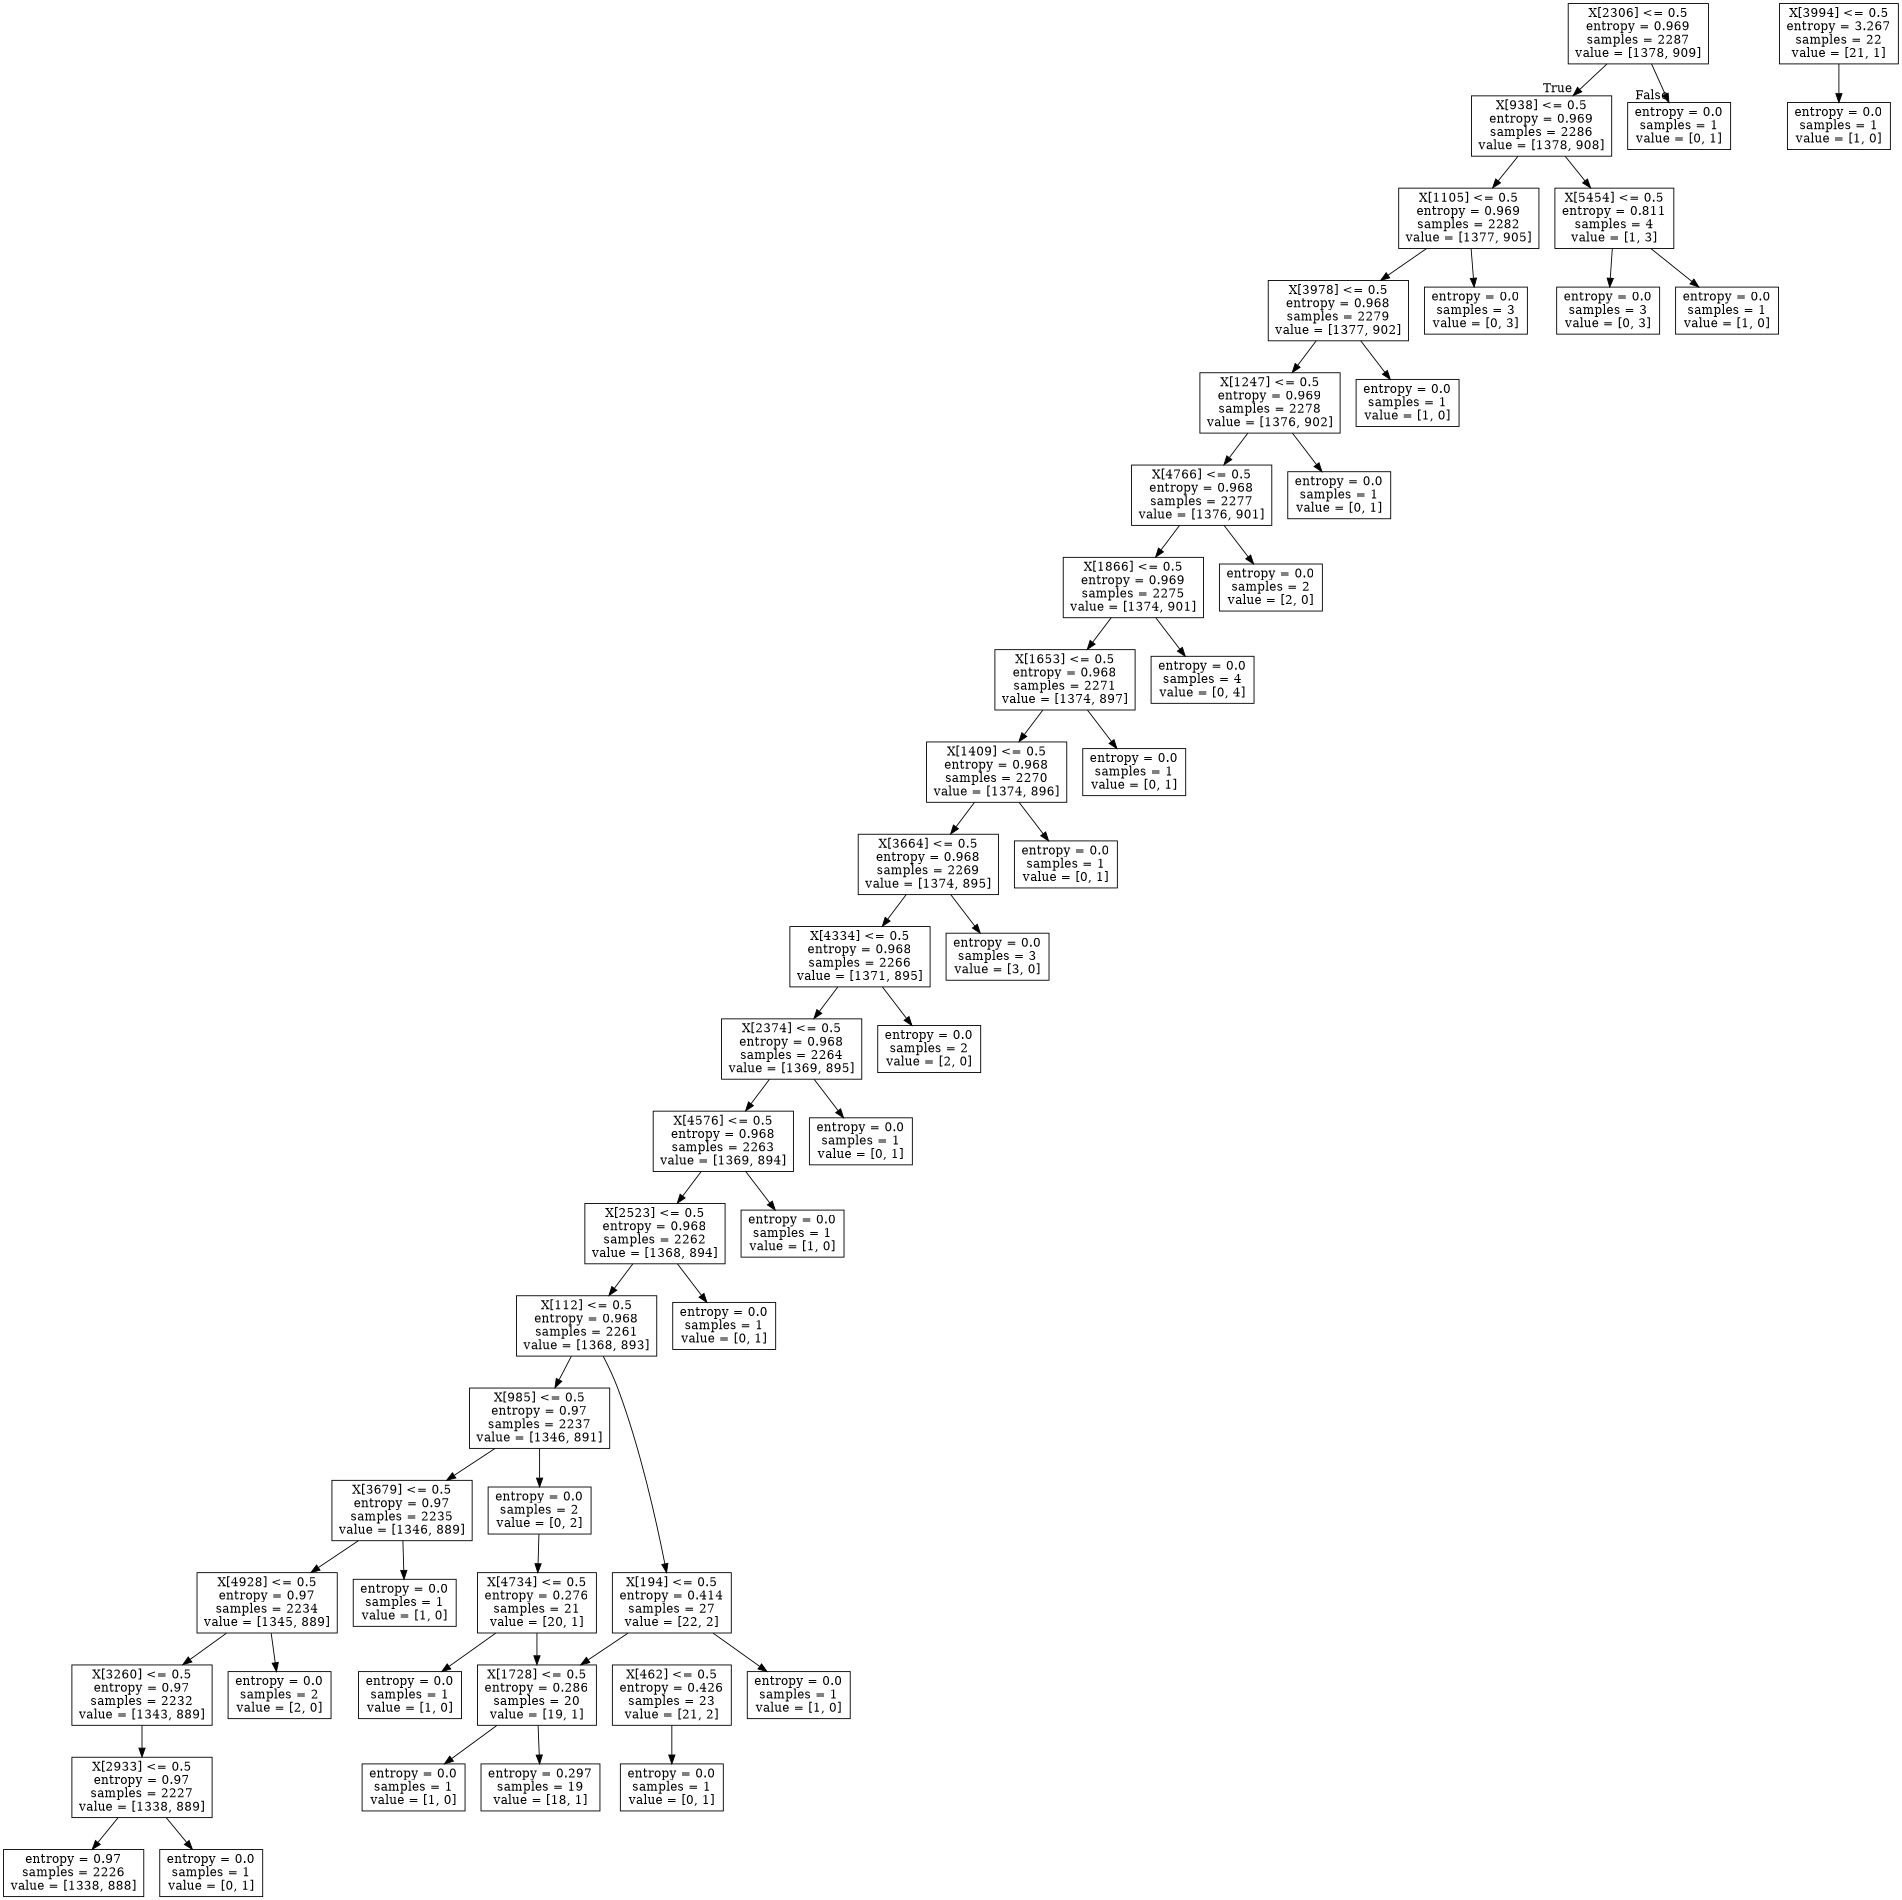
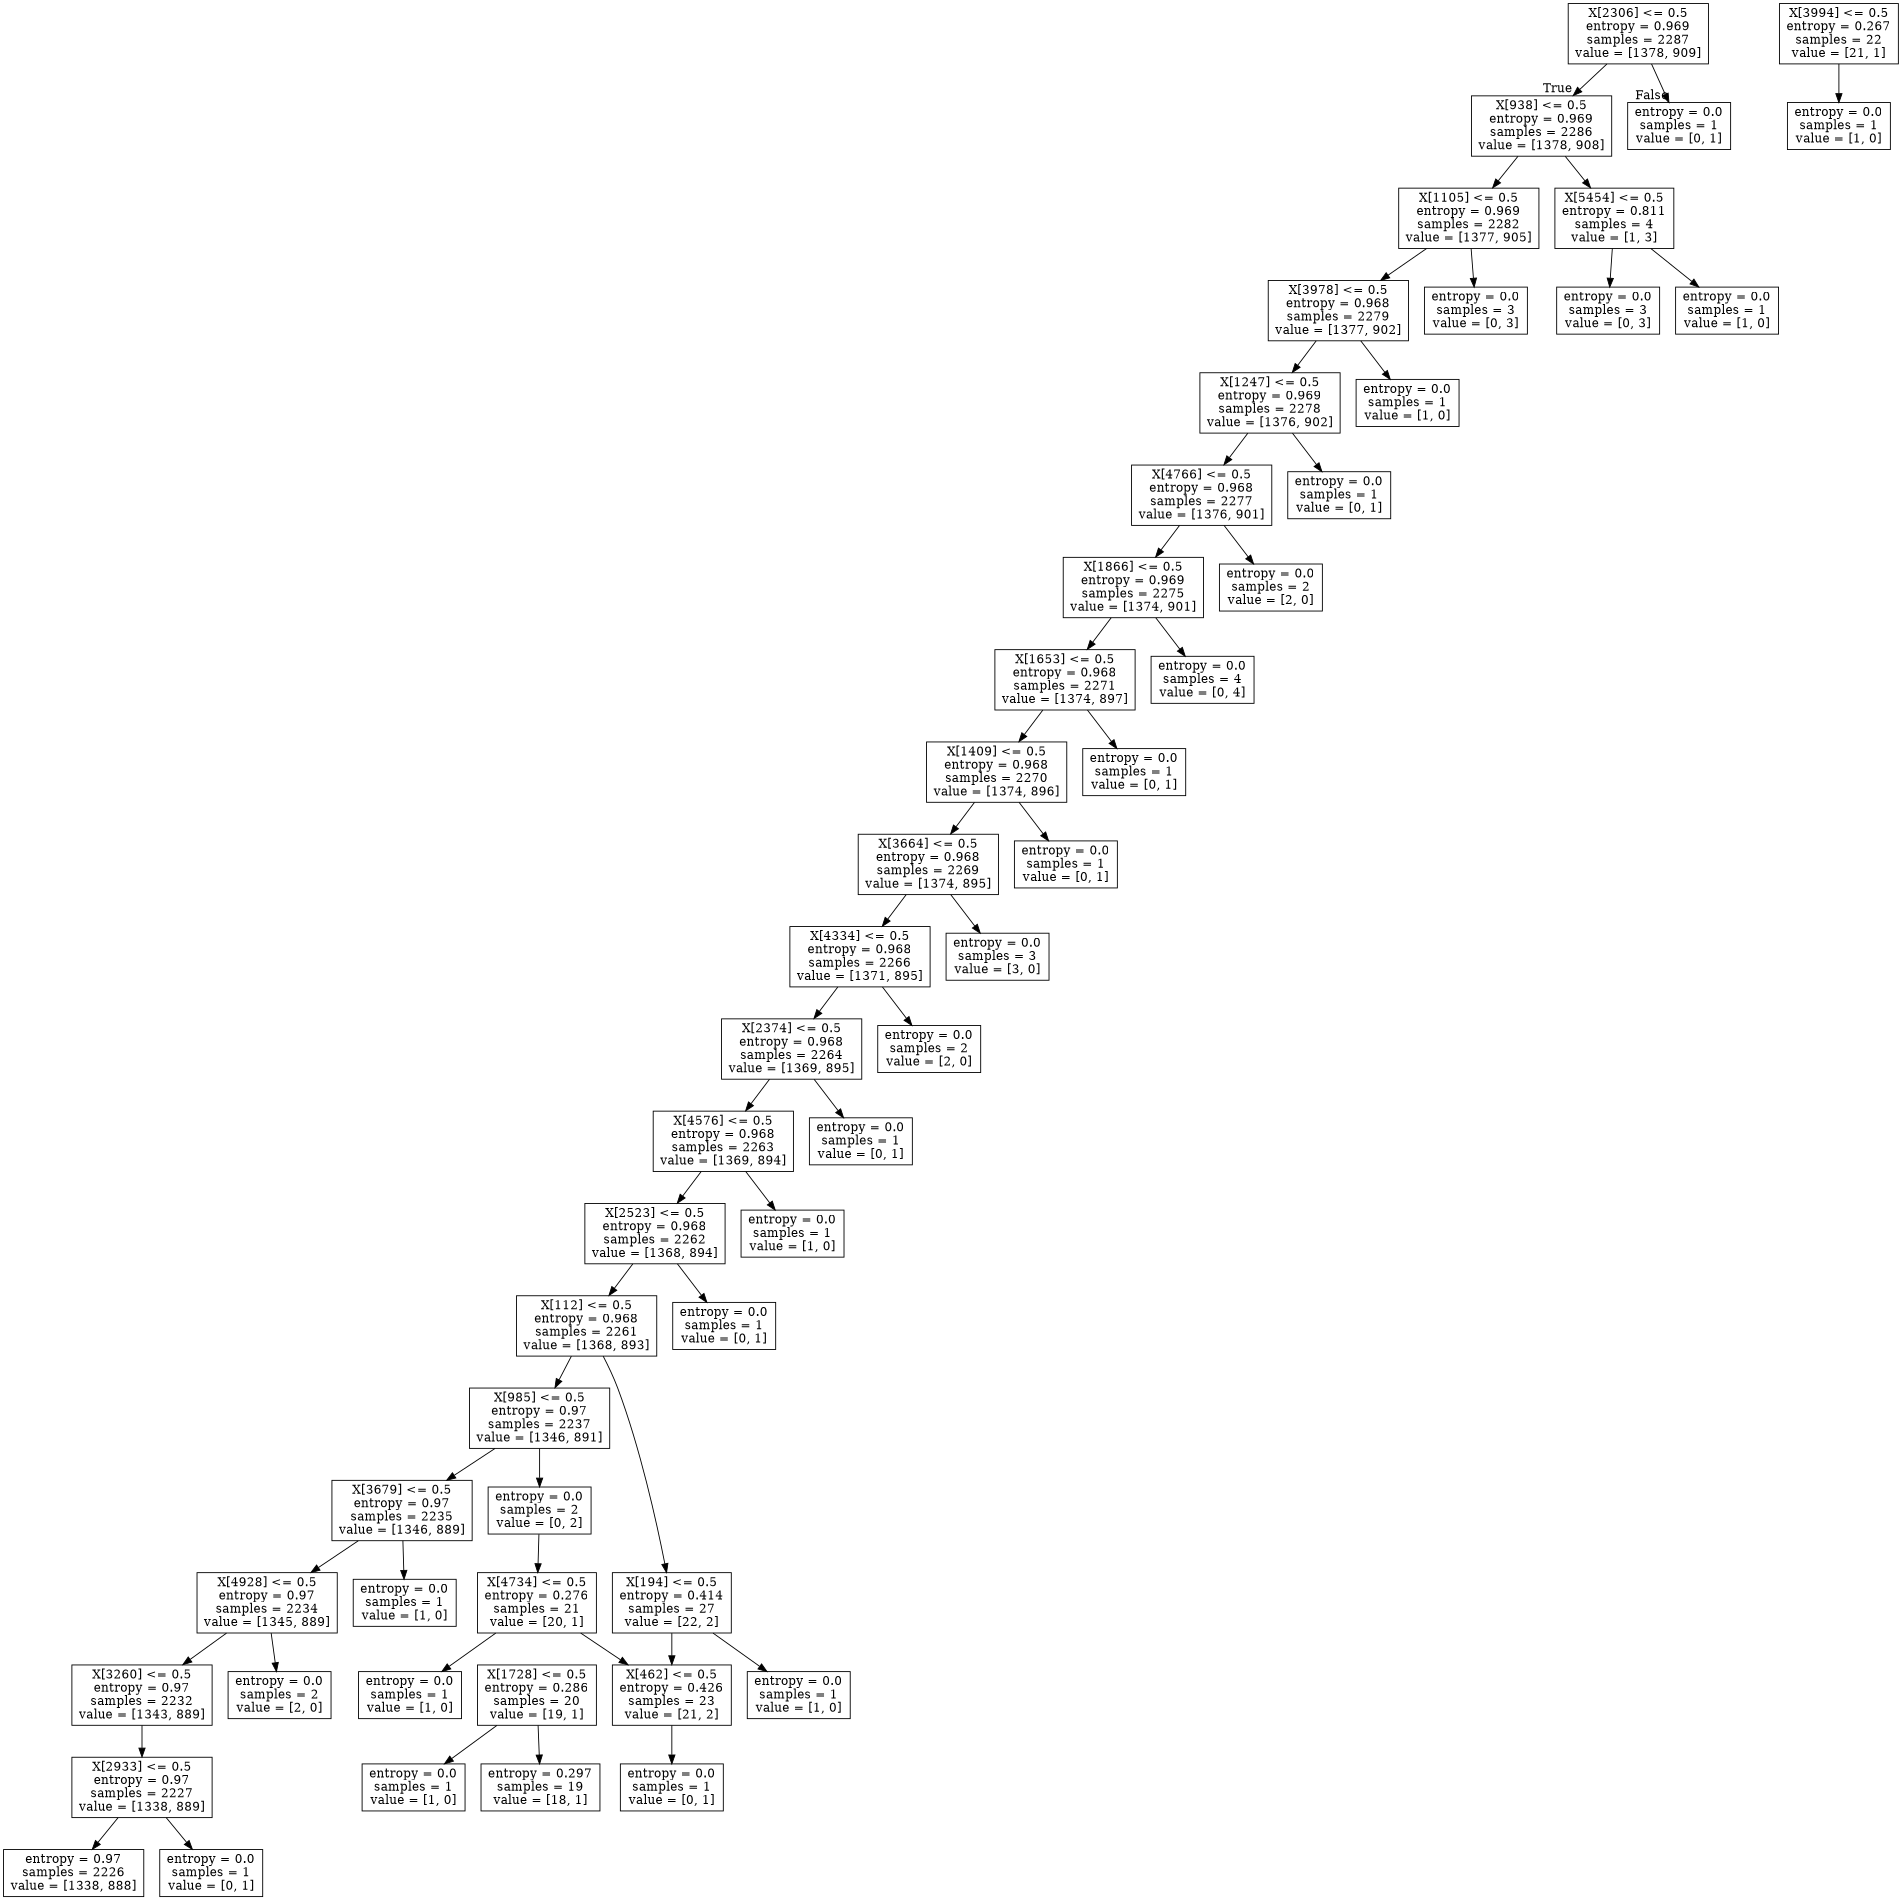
node "X[3994] <= 0.5 entropy = 3.267 samples = 22 value = [21, 1]": label "X[3994] <= 0.5 entropy = 3.267 samples = 22 value = [21, 1]" -> "X[3994] <= 0.5 entropy = 0.267 samples = 22 value = [21, 1]"
edge "X[4734] <= 0.5 entropy = 0.276 samples = 21 value = [20, 1]" -> "X[1728] <= 0.5 entropy = 0.286 samples = 20 value = [19, 1]": now "X[4734] <= 0.5 entropy = 0.276 samples = 21 value = [20, 1]" -> "X[462] <= 0.5 entropy = 0.426 samples = 23 value = [21, 2]"
edge "X[194] <= 0.5 entropy = 0.414 samples = 27 value = [22, 2]" -> "X[1728] <= 0.5 entropy = 0.286 samples = 20 value = [19, 1]": now "X[194] <= 0.5 entropy = 0.414 samples = 27 value = [22, 2]" -> "X[462] <= 0.5 entropy = 0.426 samples = 23 value = [21, 2]"
